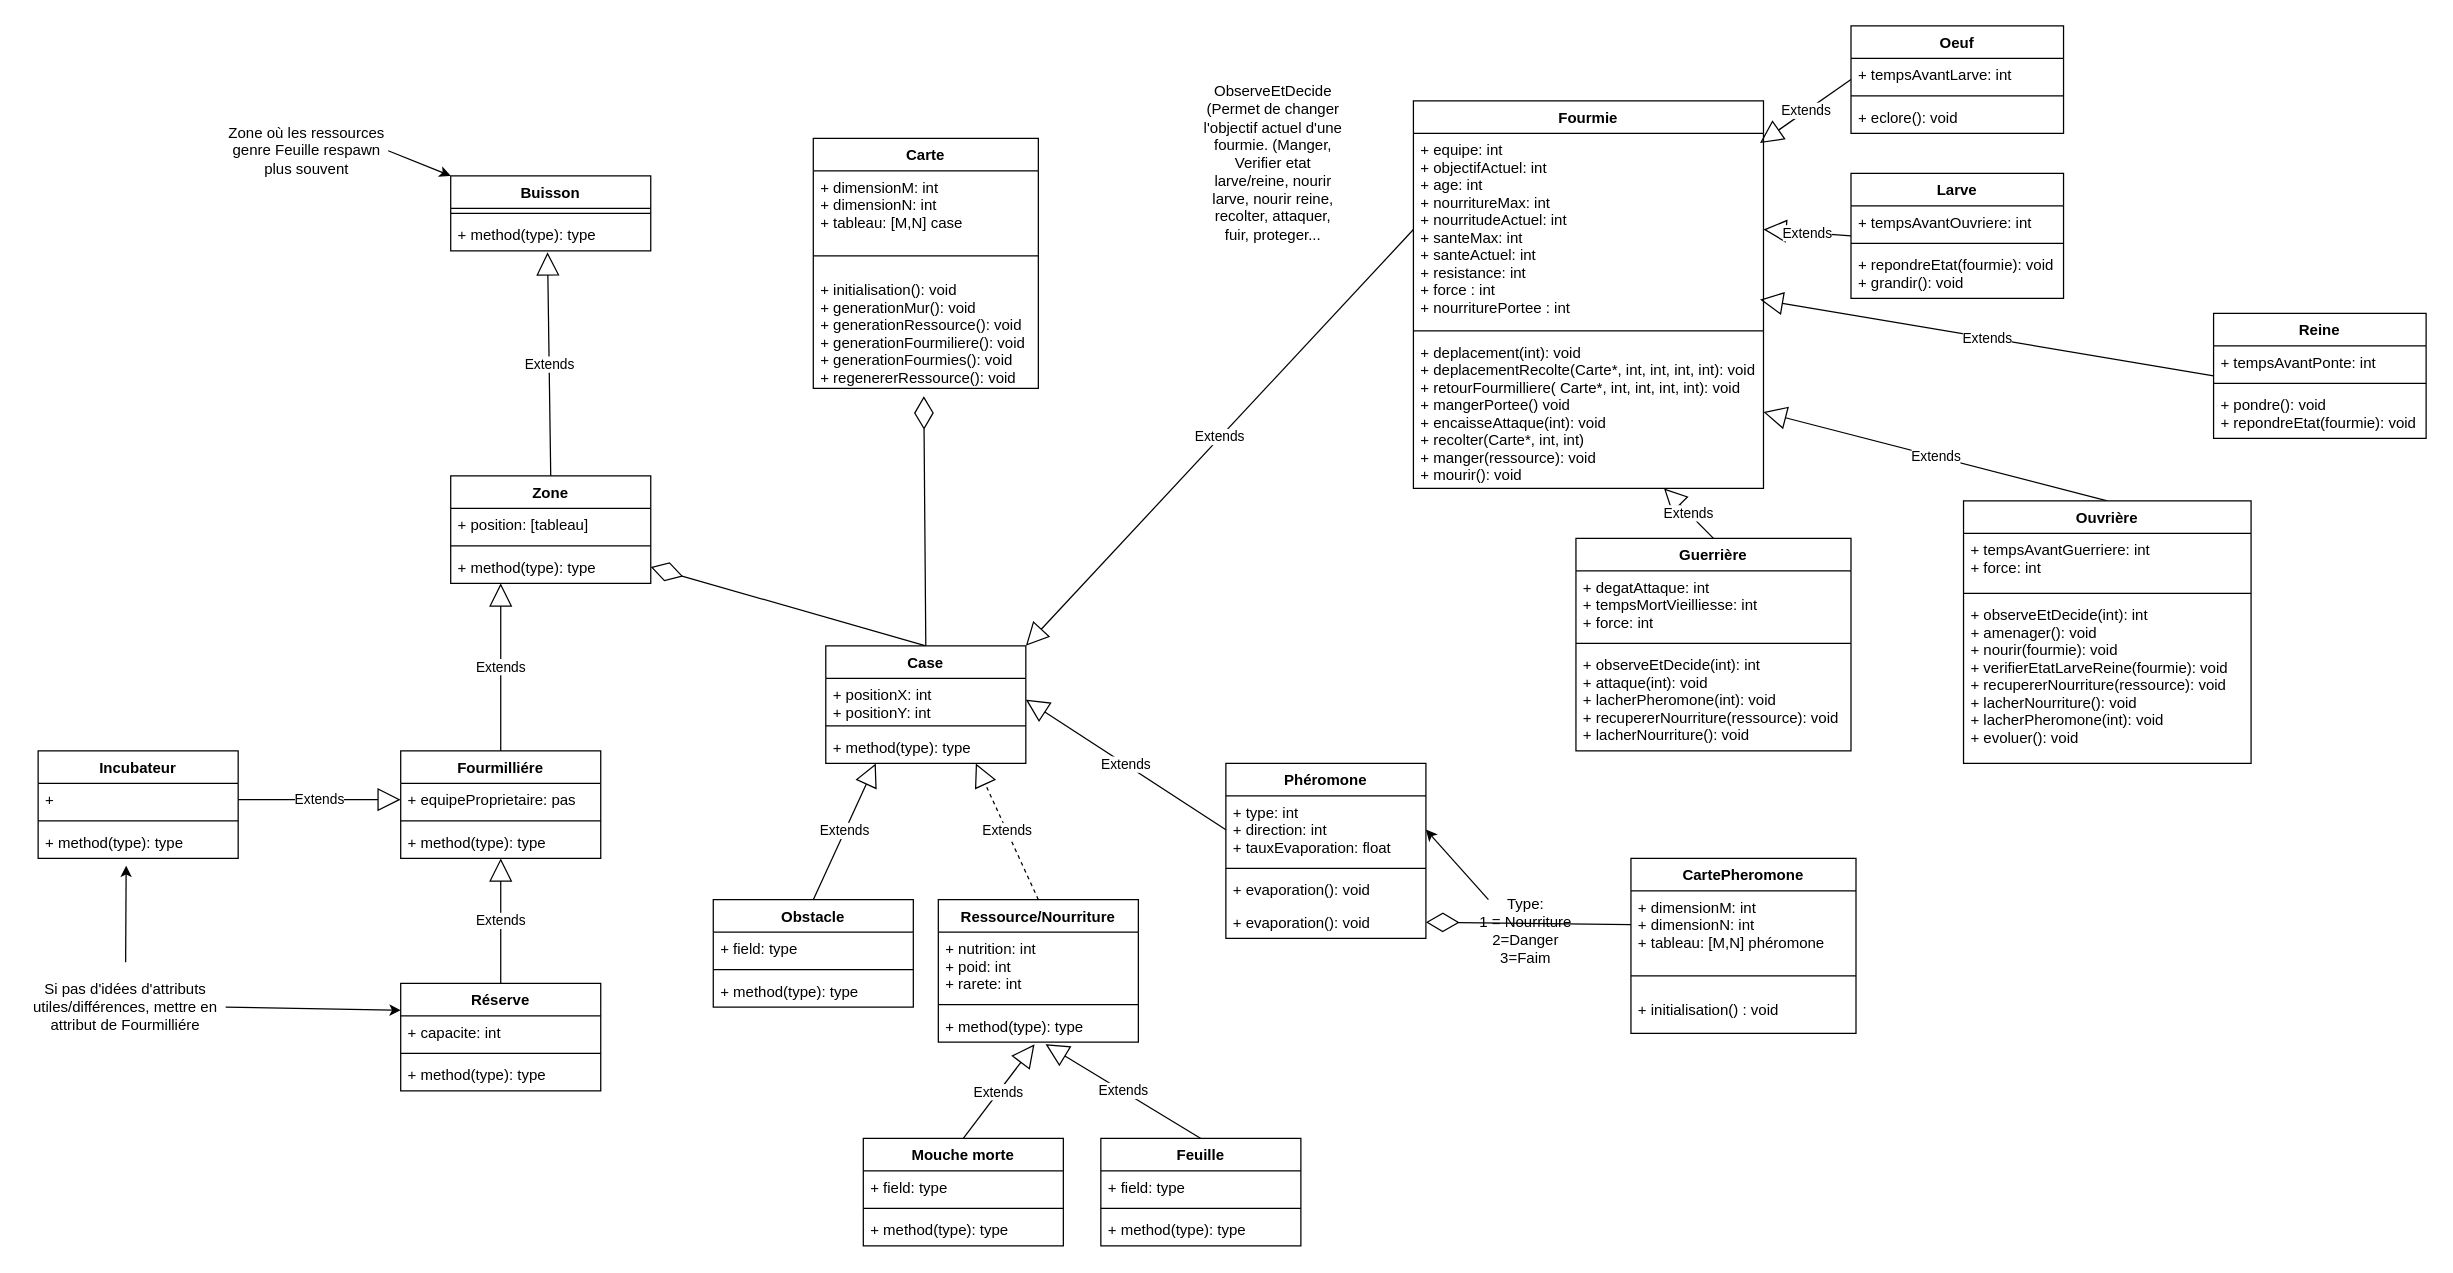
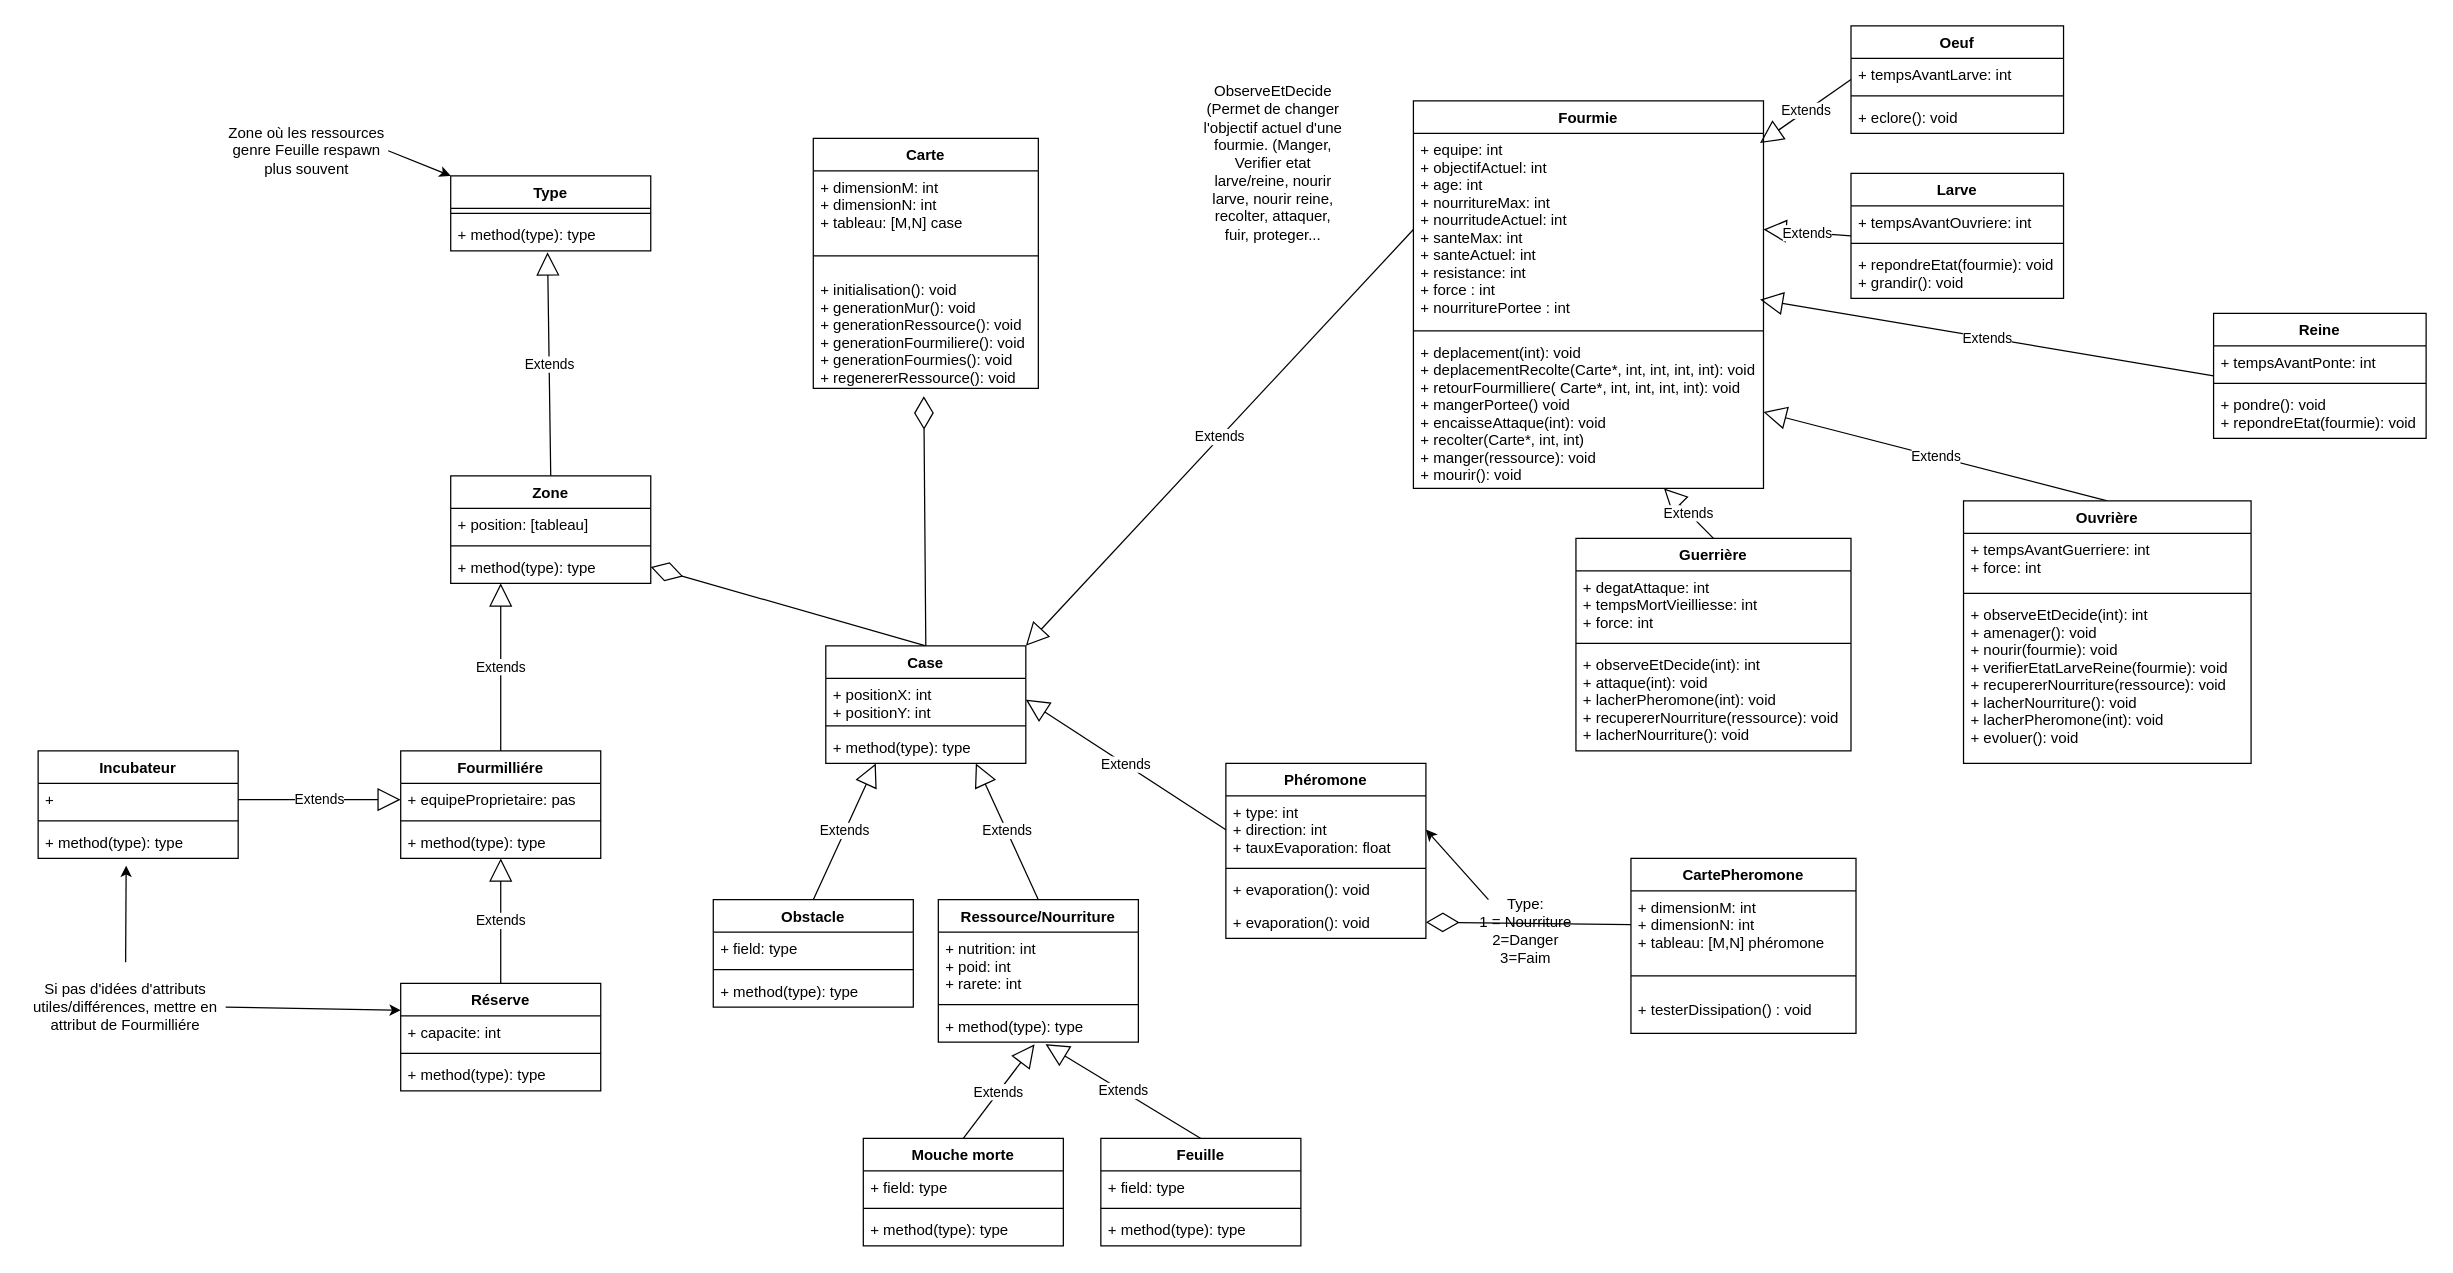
node "Buisson": label "Buisson" -> "Type"
edge "Ressource/Nourriture" -> "Case": style dashed -> solid
node "+ initialisation() : void": label "+ initialisation() : void" -> "+ testerDissipation() : void"
